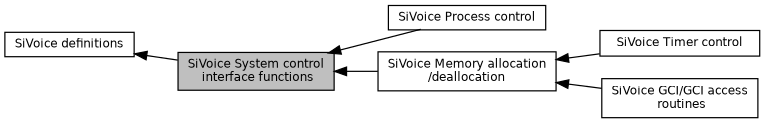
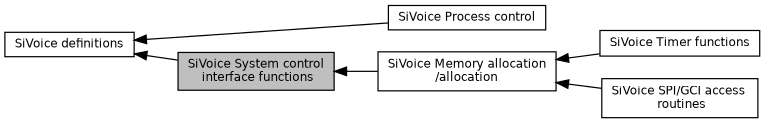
edge "SiVoice Process control" -> "SiVoice System control interface functions": now "SiVoice Process control" -> "SiVoice definitions"
node "SiVoice Timer control": label "SiVoice Timer control" -> "SiVoice Timer functions"
node "SiVoice Memory allocation /deallocation": label "SiVoice Memory allocation /deallocation" -> "SiVoice Memory allocation /allocation"
node "SiVoice GCI/GCI access routines": label "SiVoice GCI/GCI access routines" -> "SiVoice SPI/GCI access routines"
